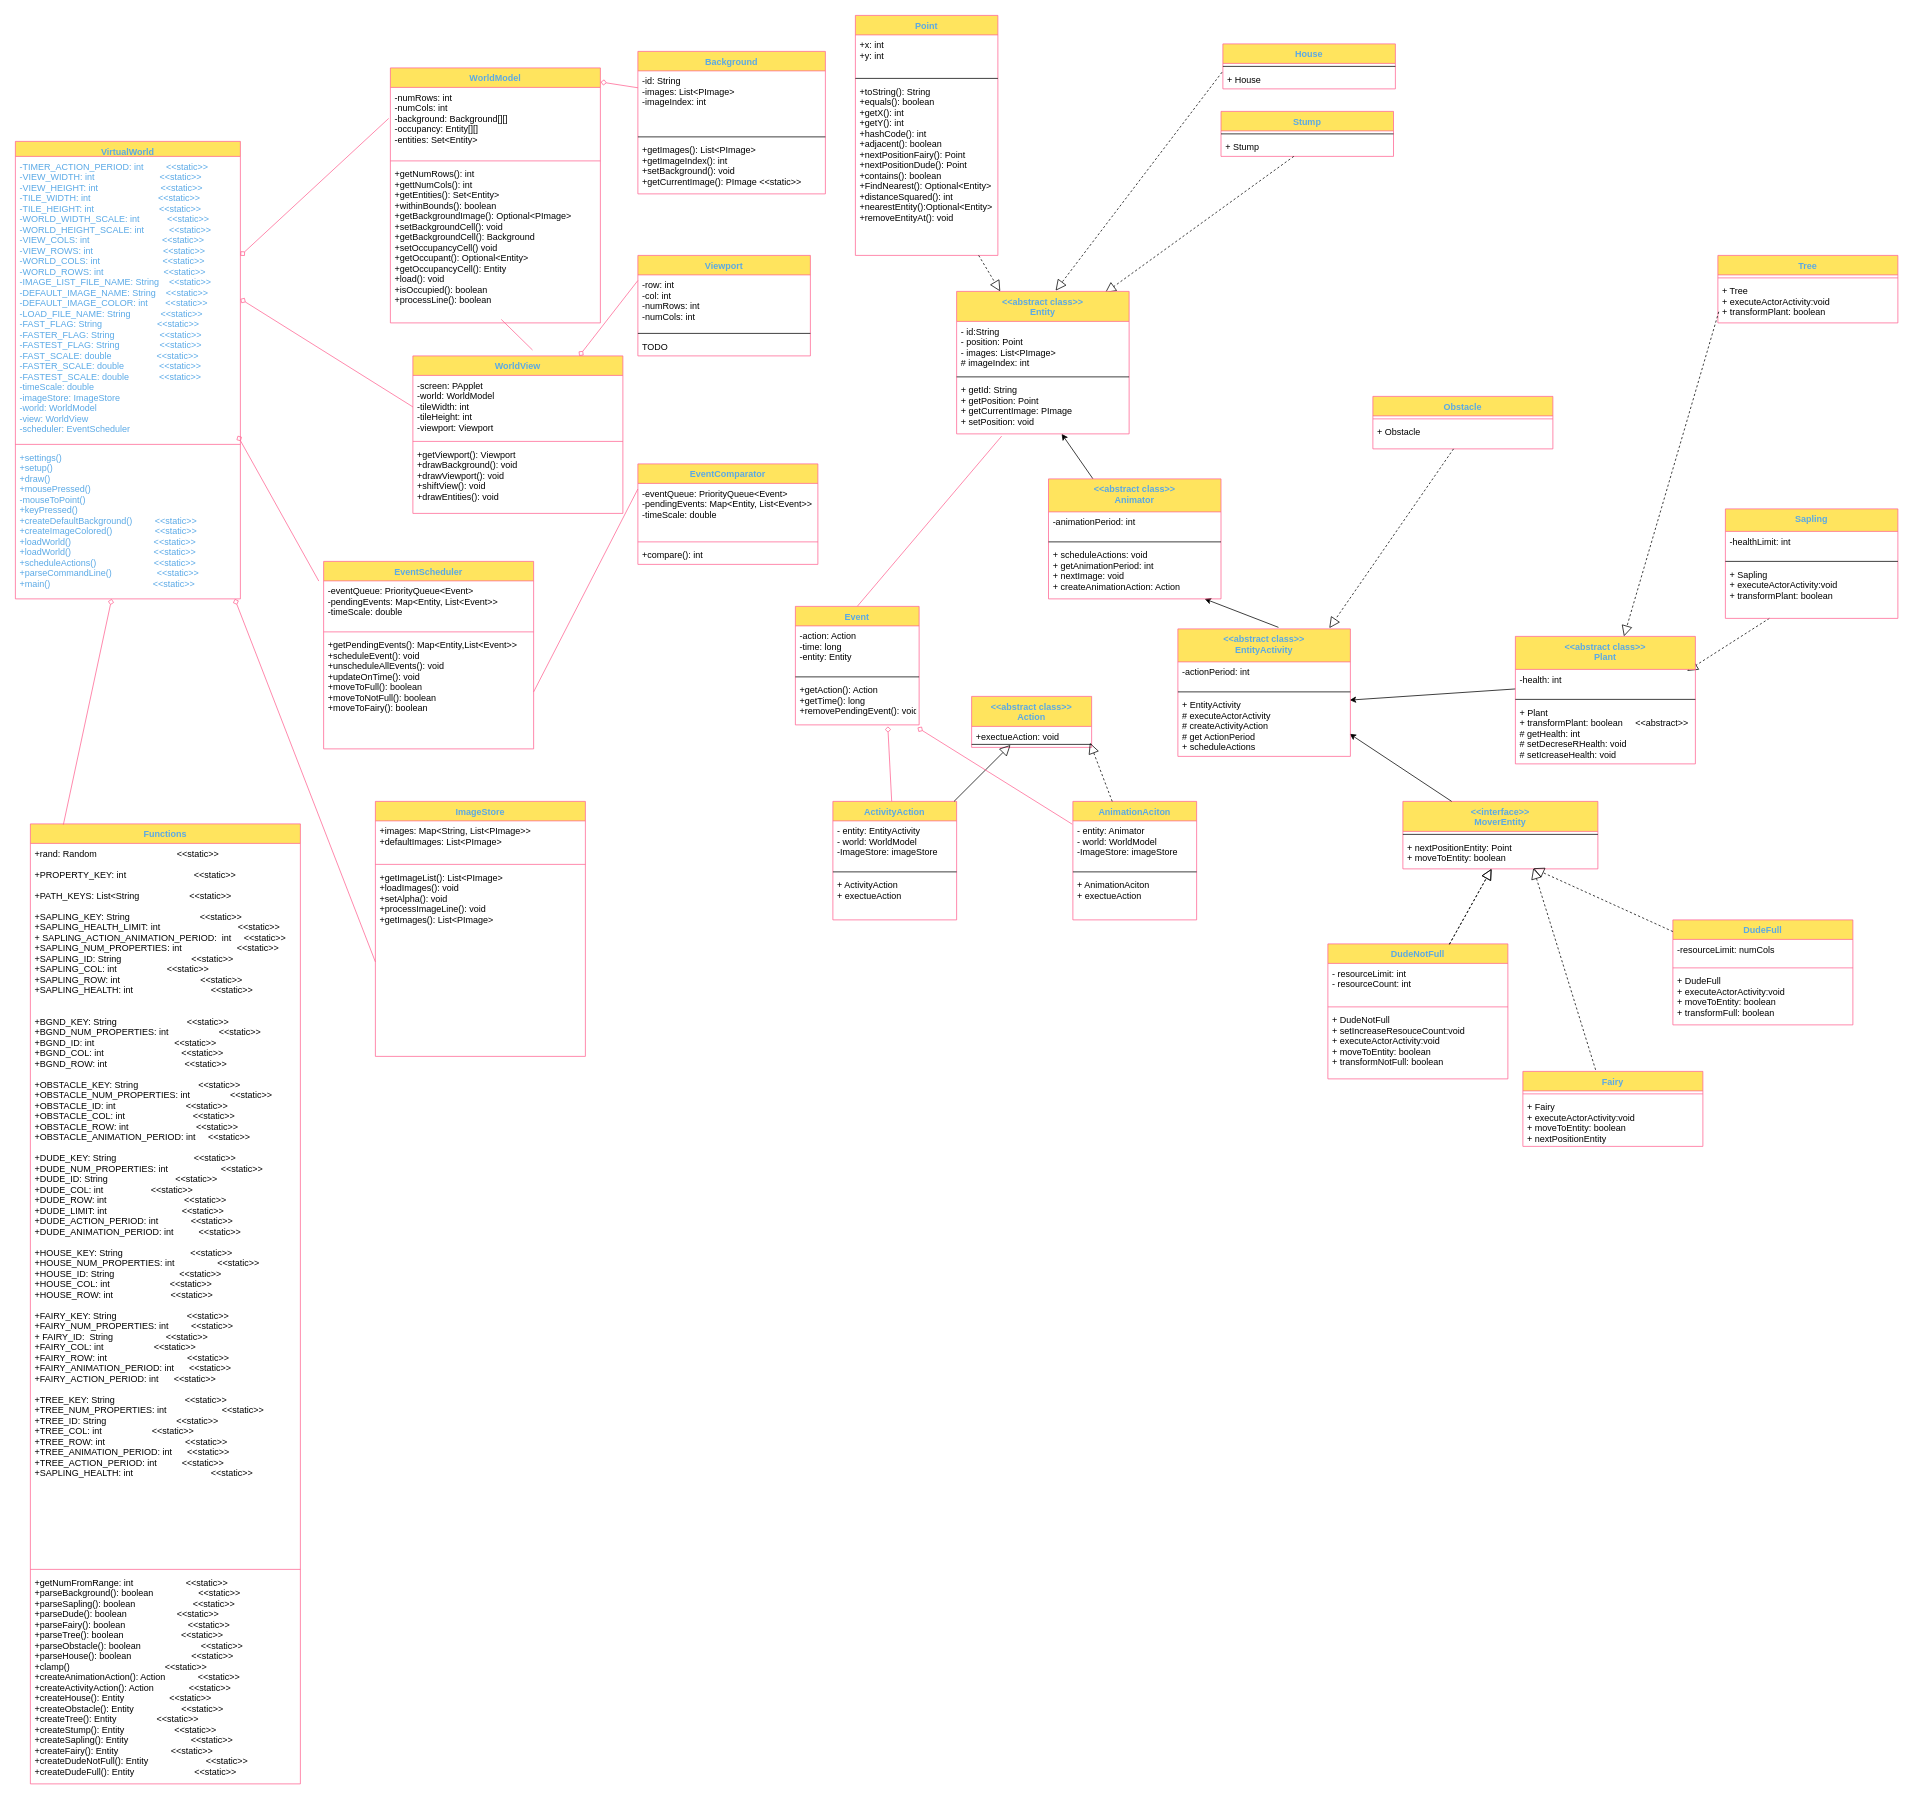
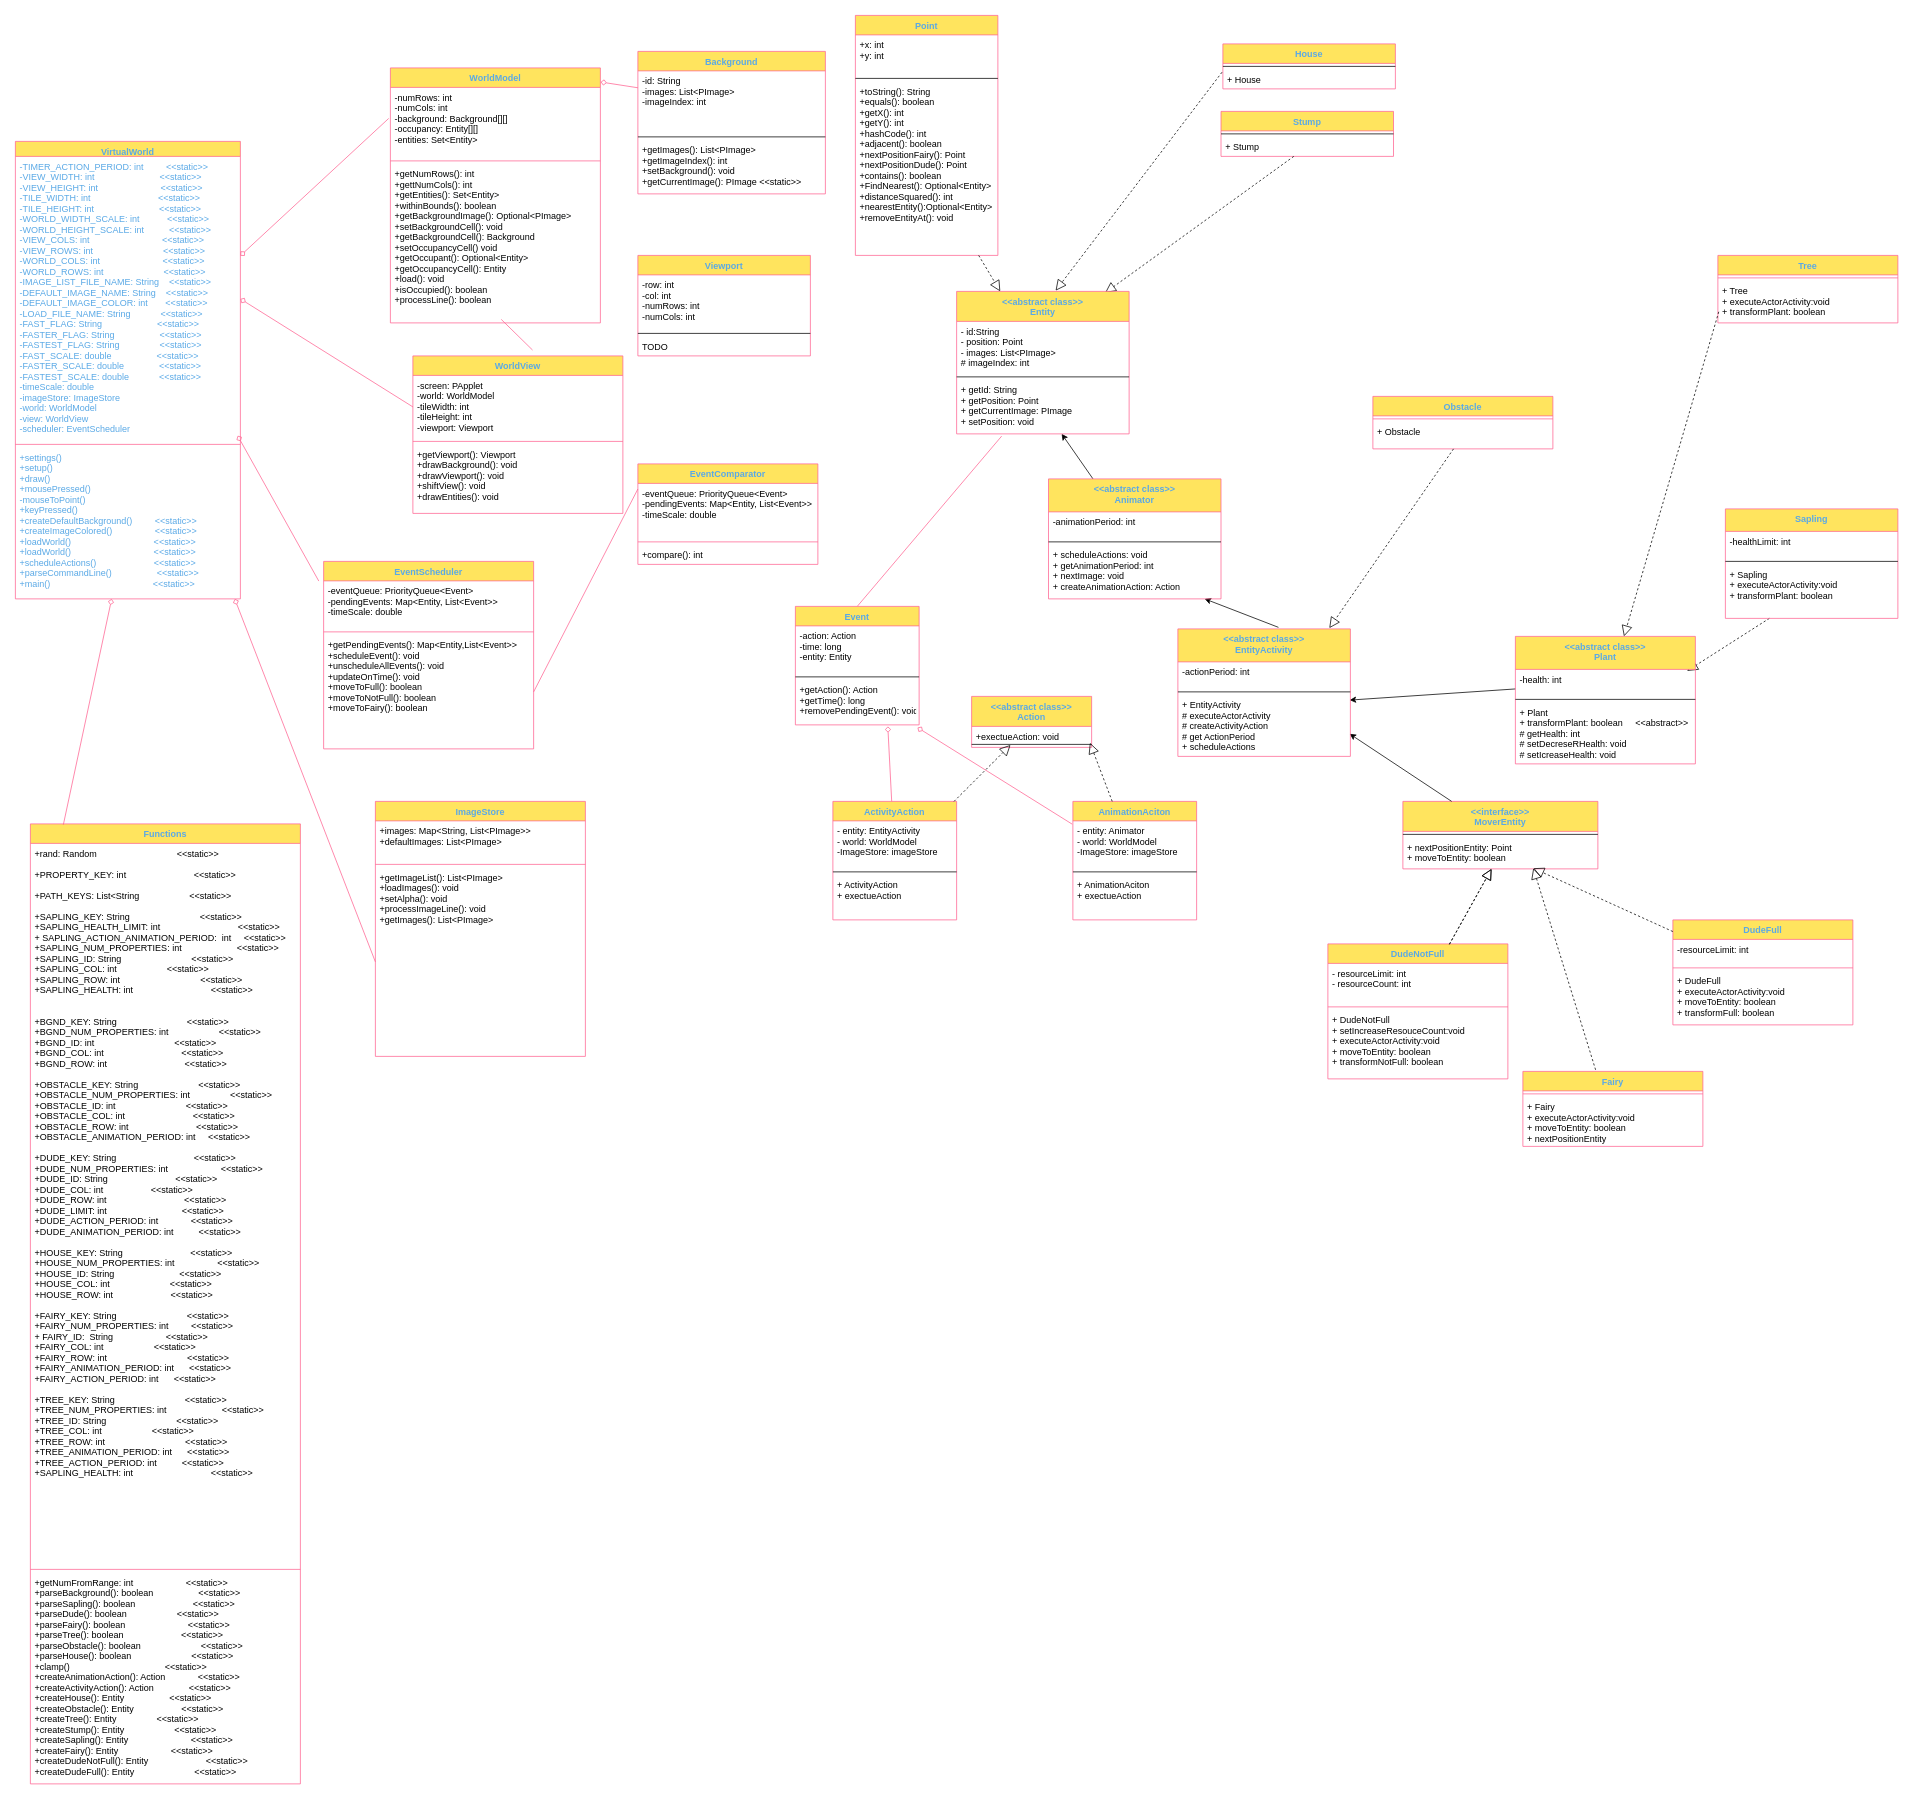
edge "Viewport" -> "WorldView": removed
edge "ActivityAction" -> "+exectueAction: void": style solid -> dashed
node "-resourceLimit: numCols": label "-resourceLimit: numCols" -> "-resourceLimit: int"
